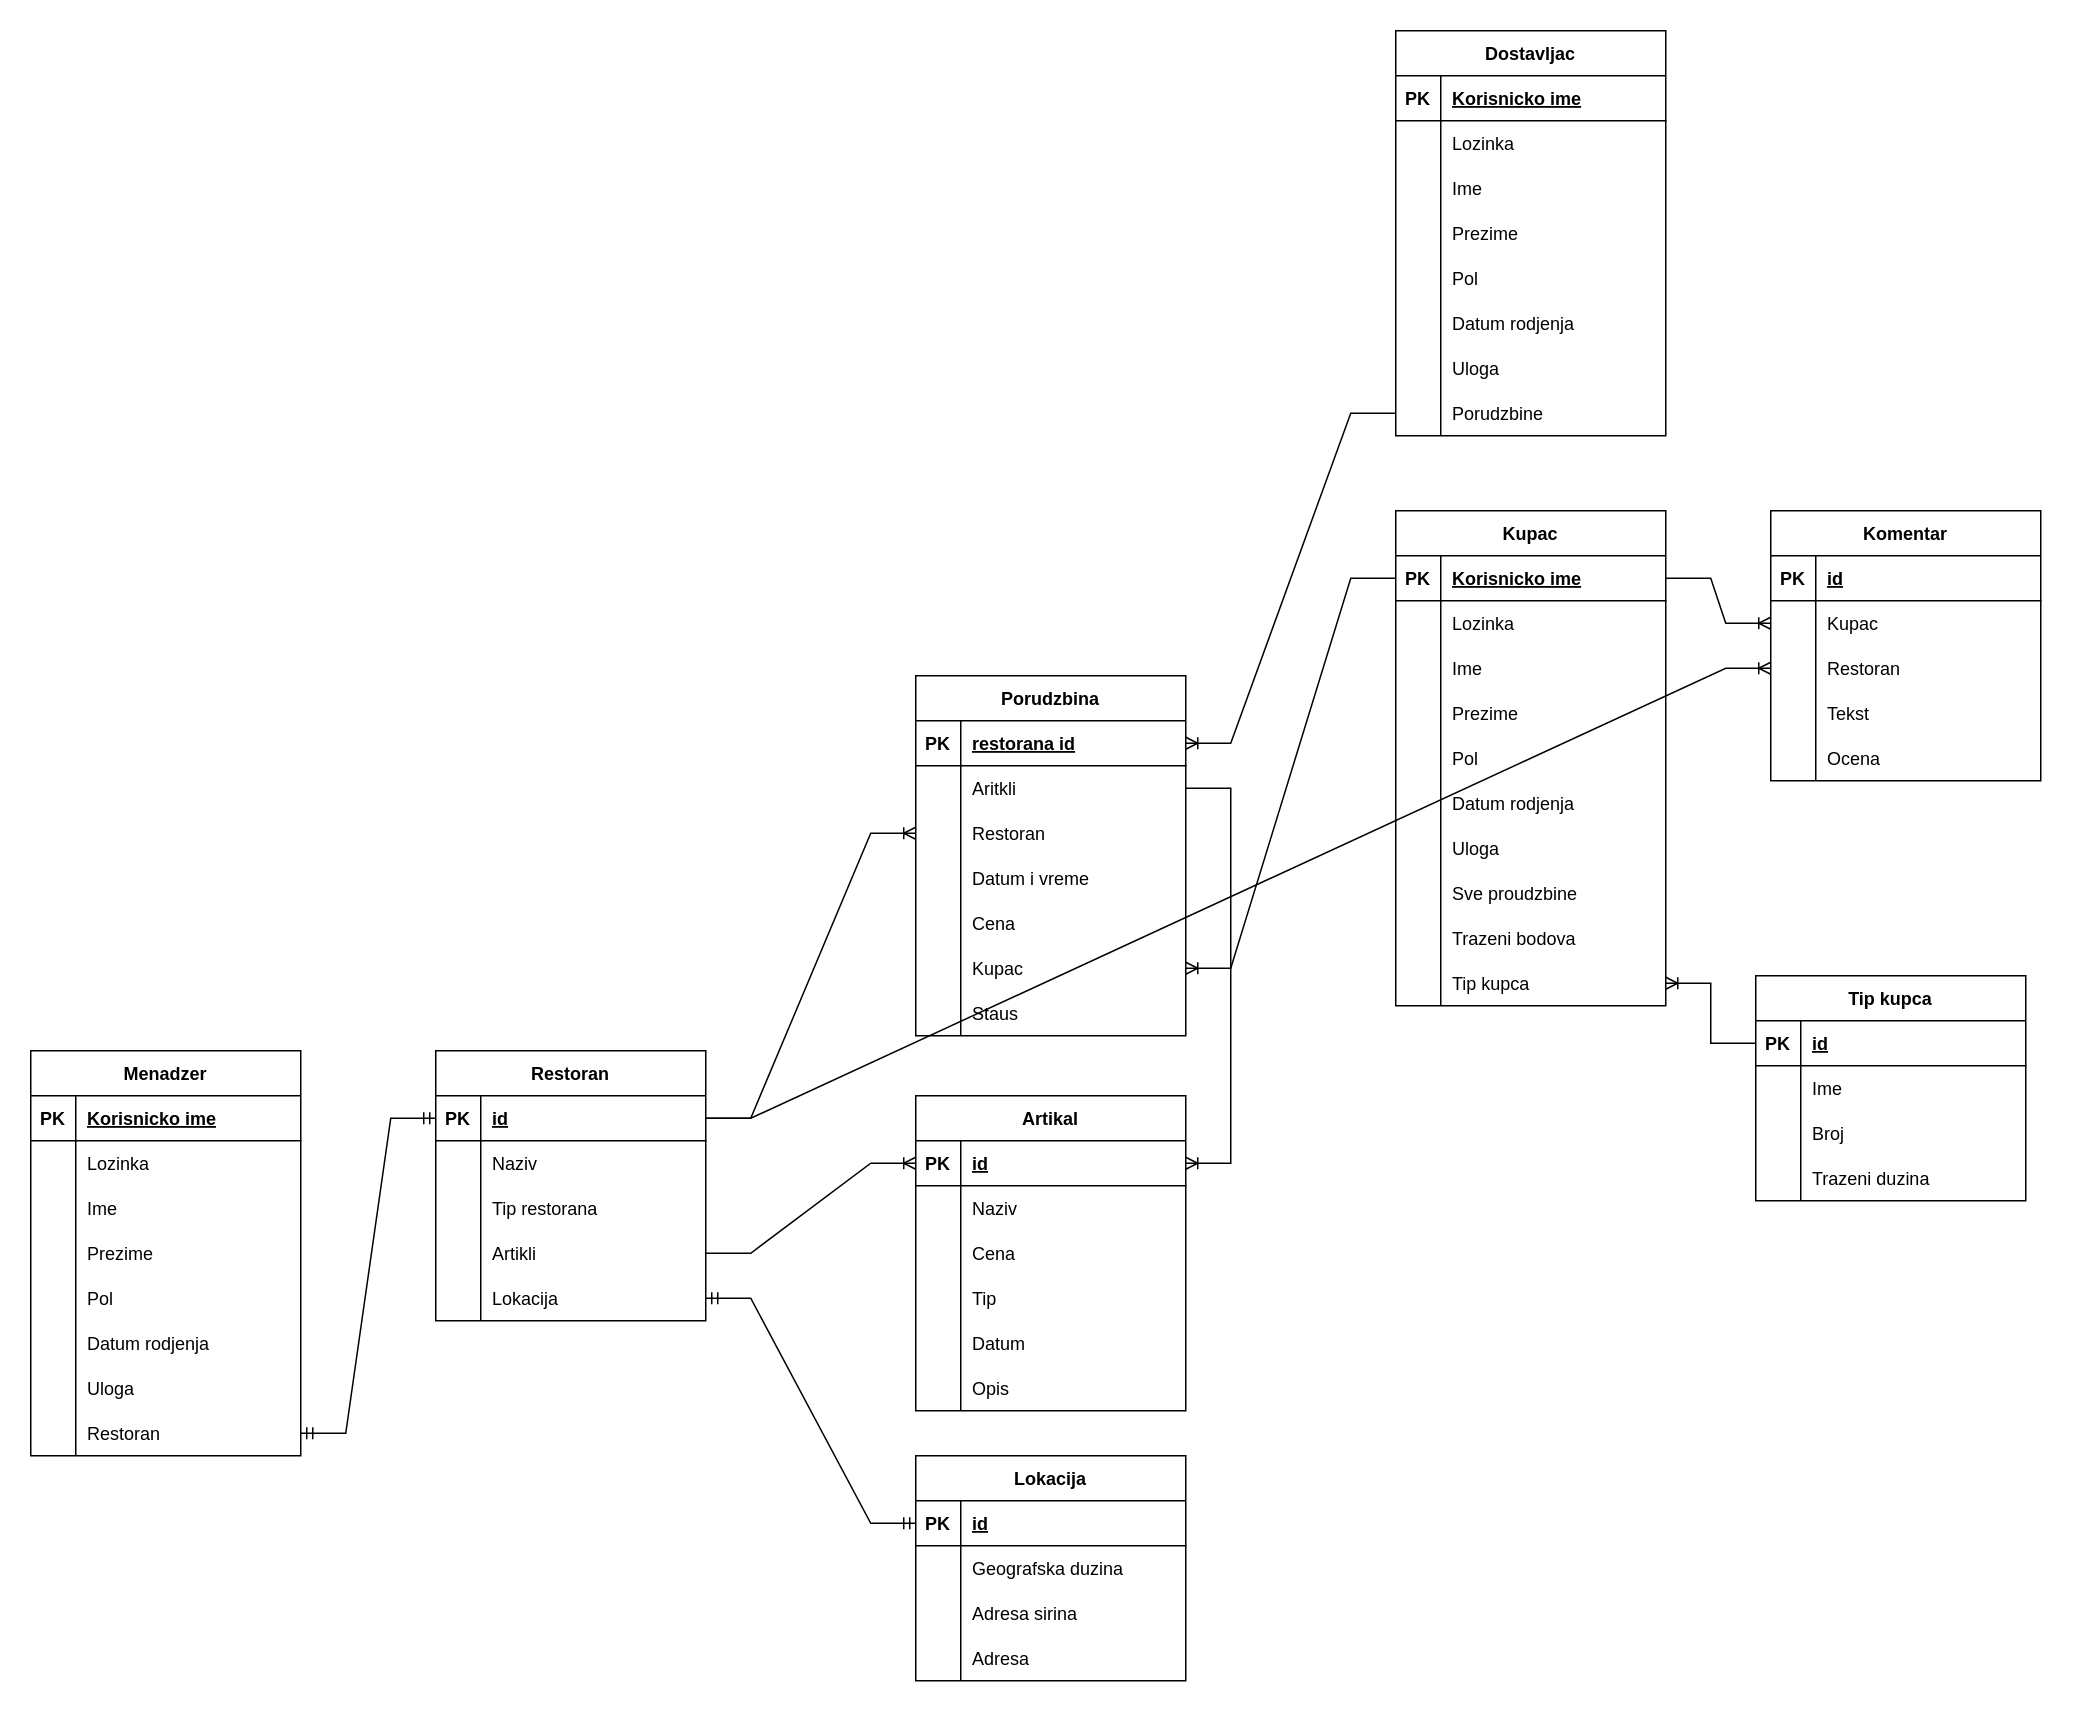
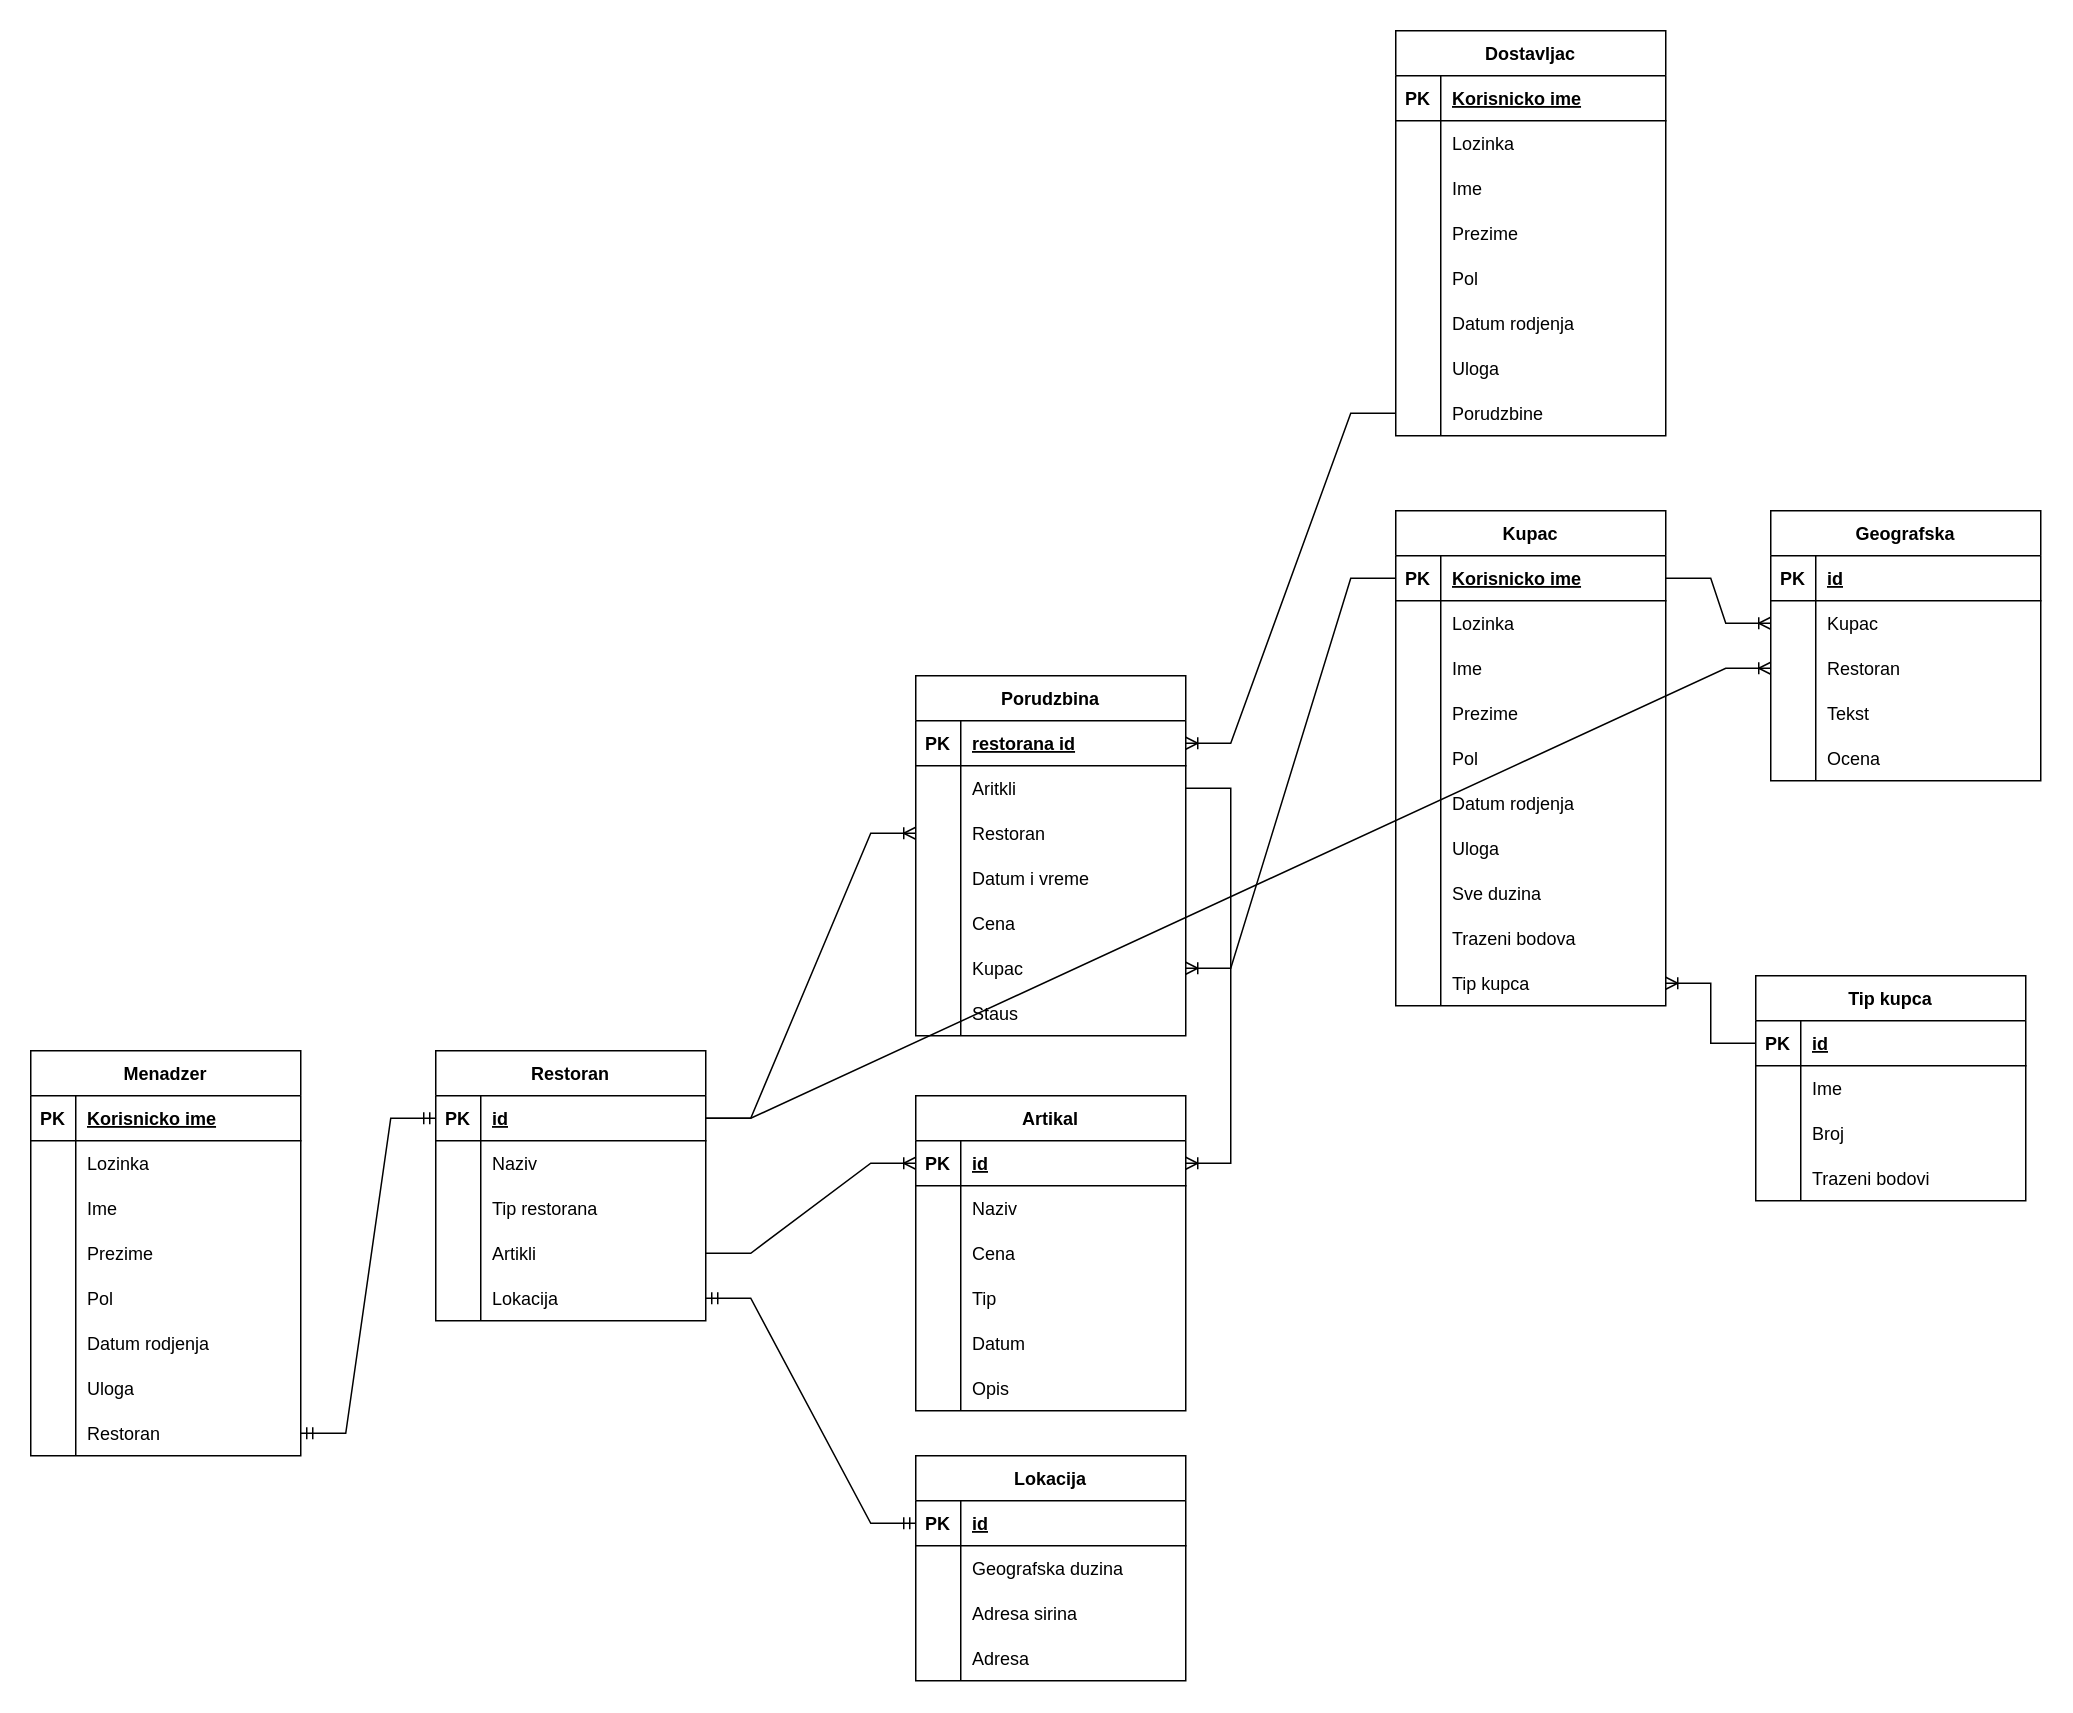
node "Komentar": label "Komentar" -> "Geografska"
node "Sve proudzbine": label "Sve proudzbine" -> "Sve duzina"
node "Trazeni duzina": label "Trazeni duzina" -> "Trazeni bodovi"
